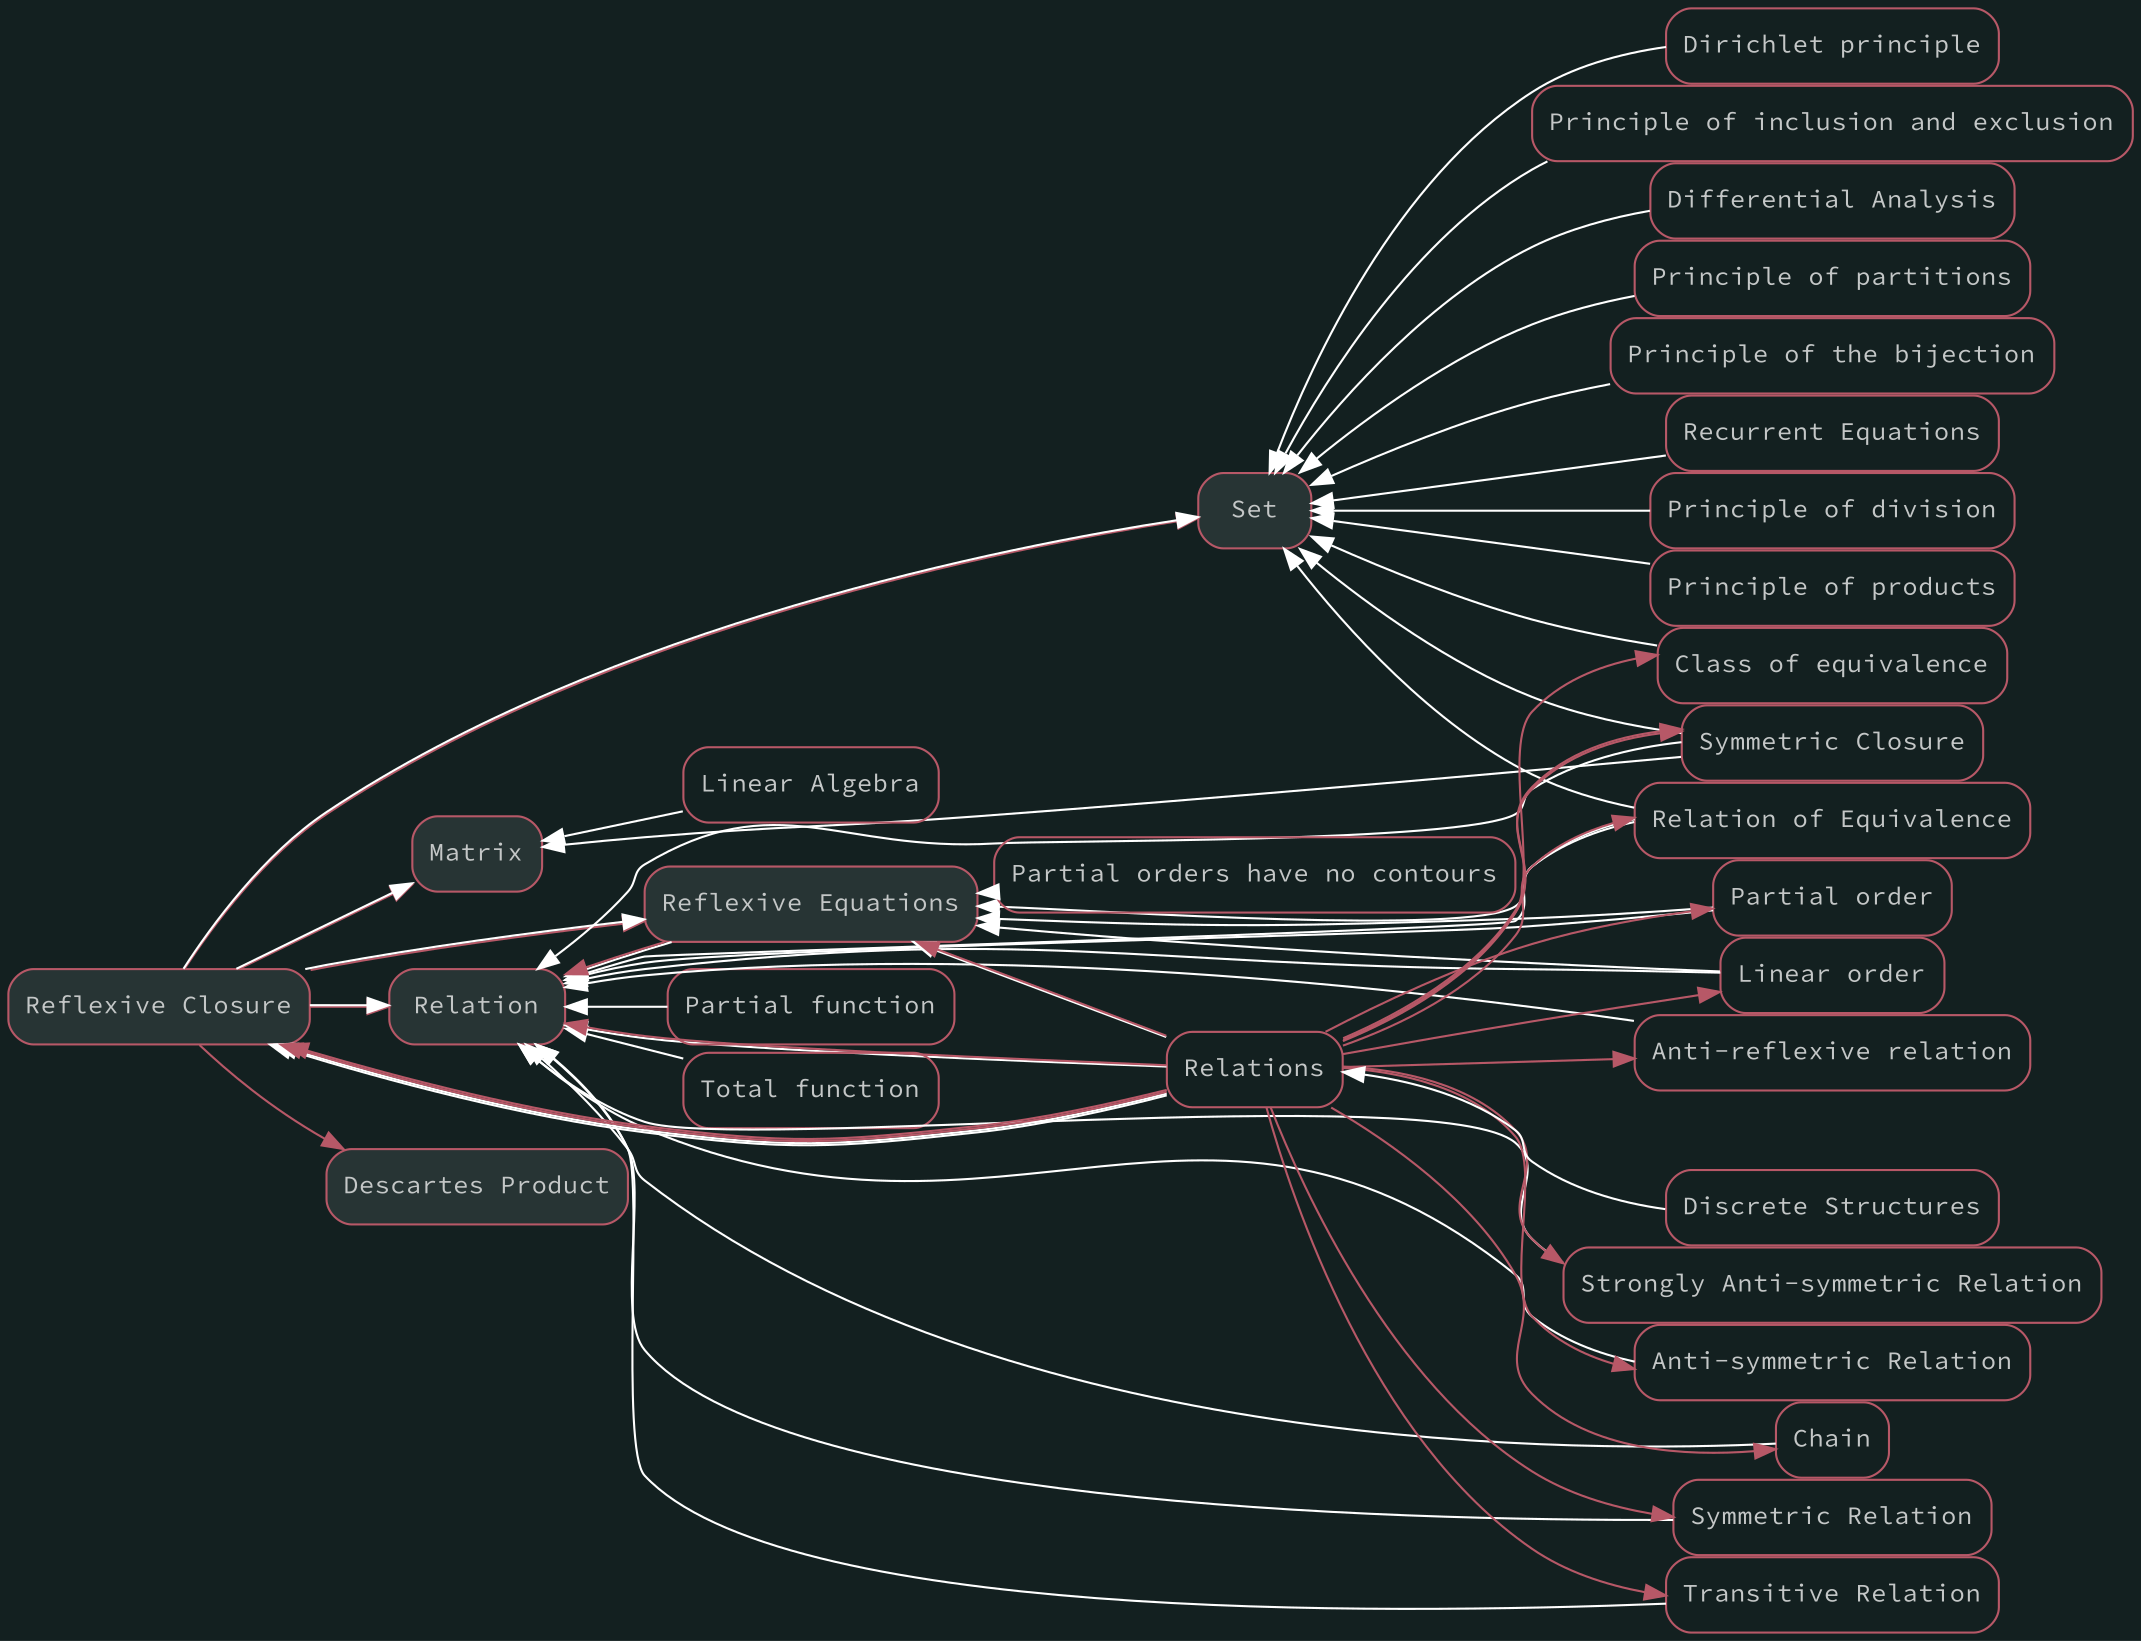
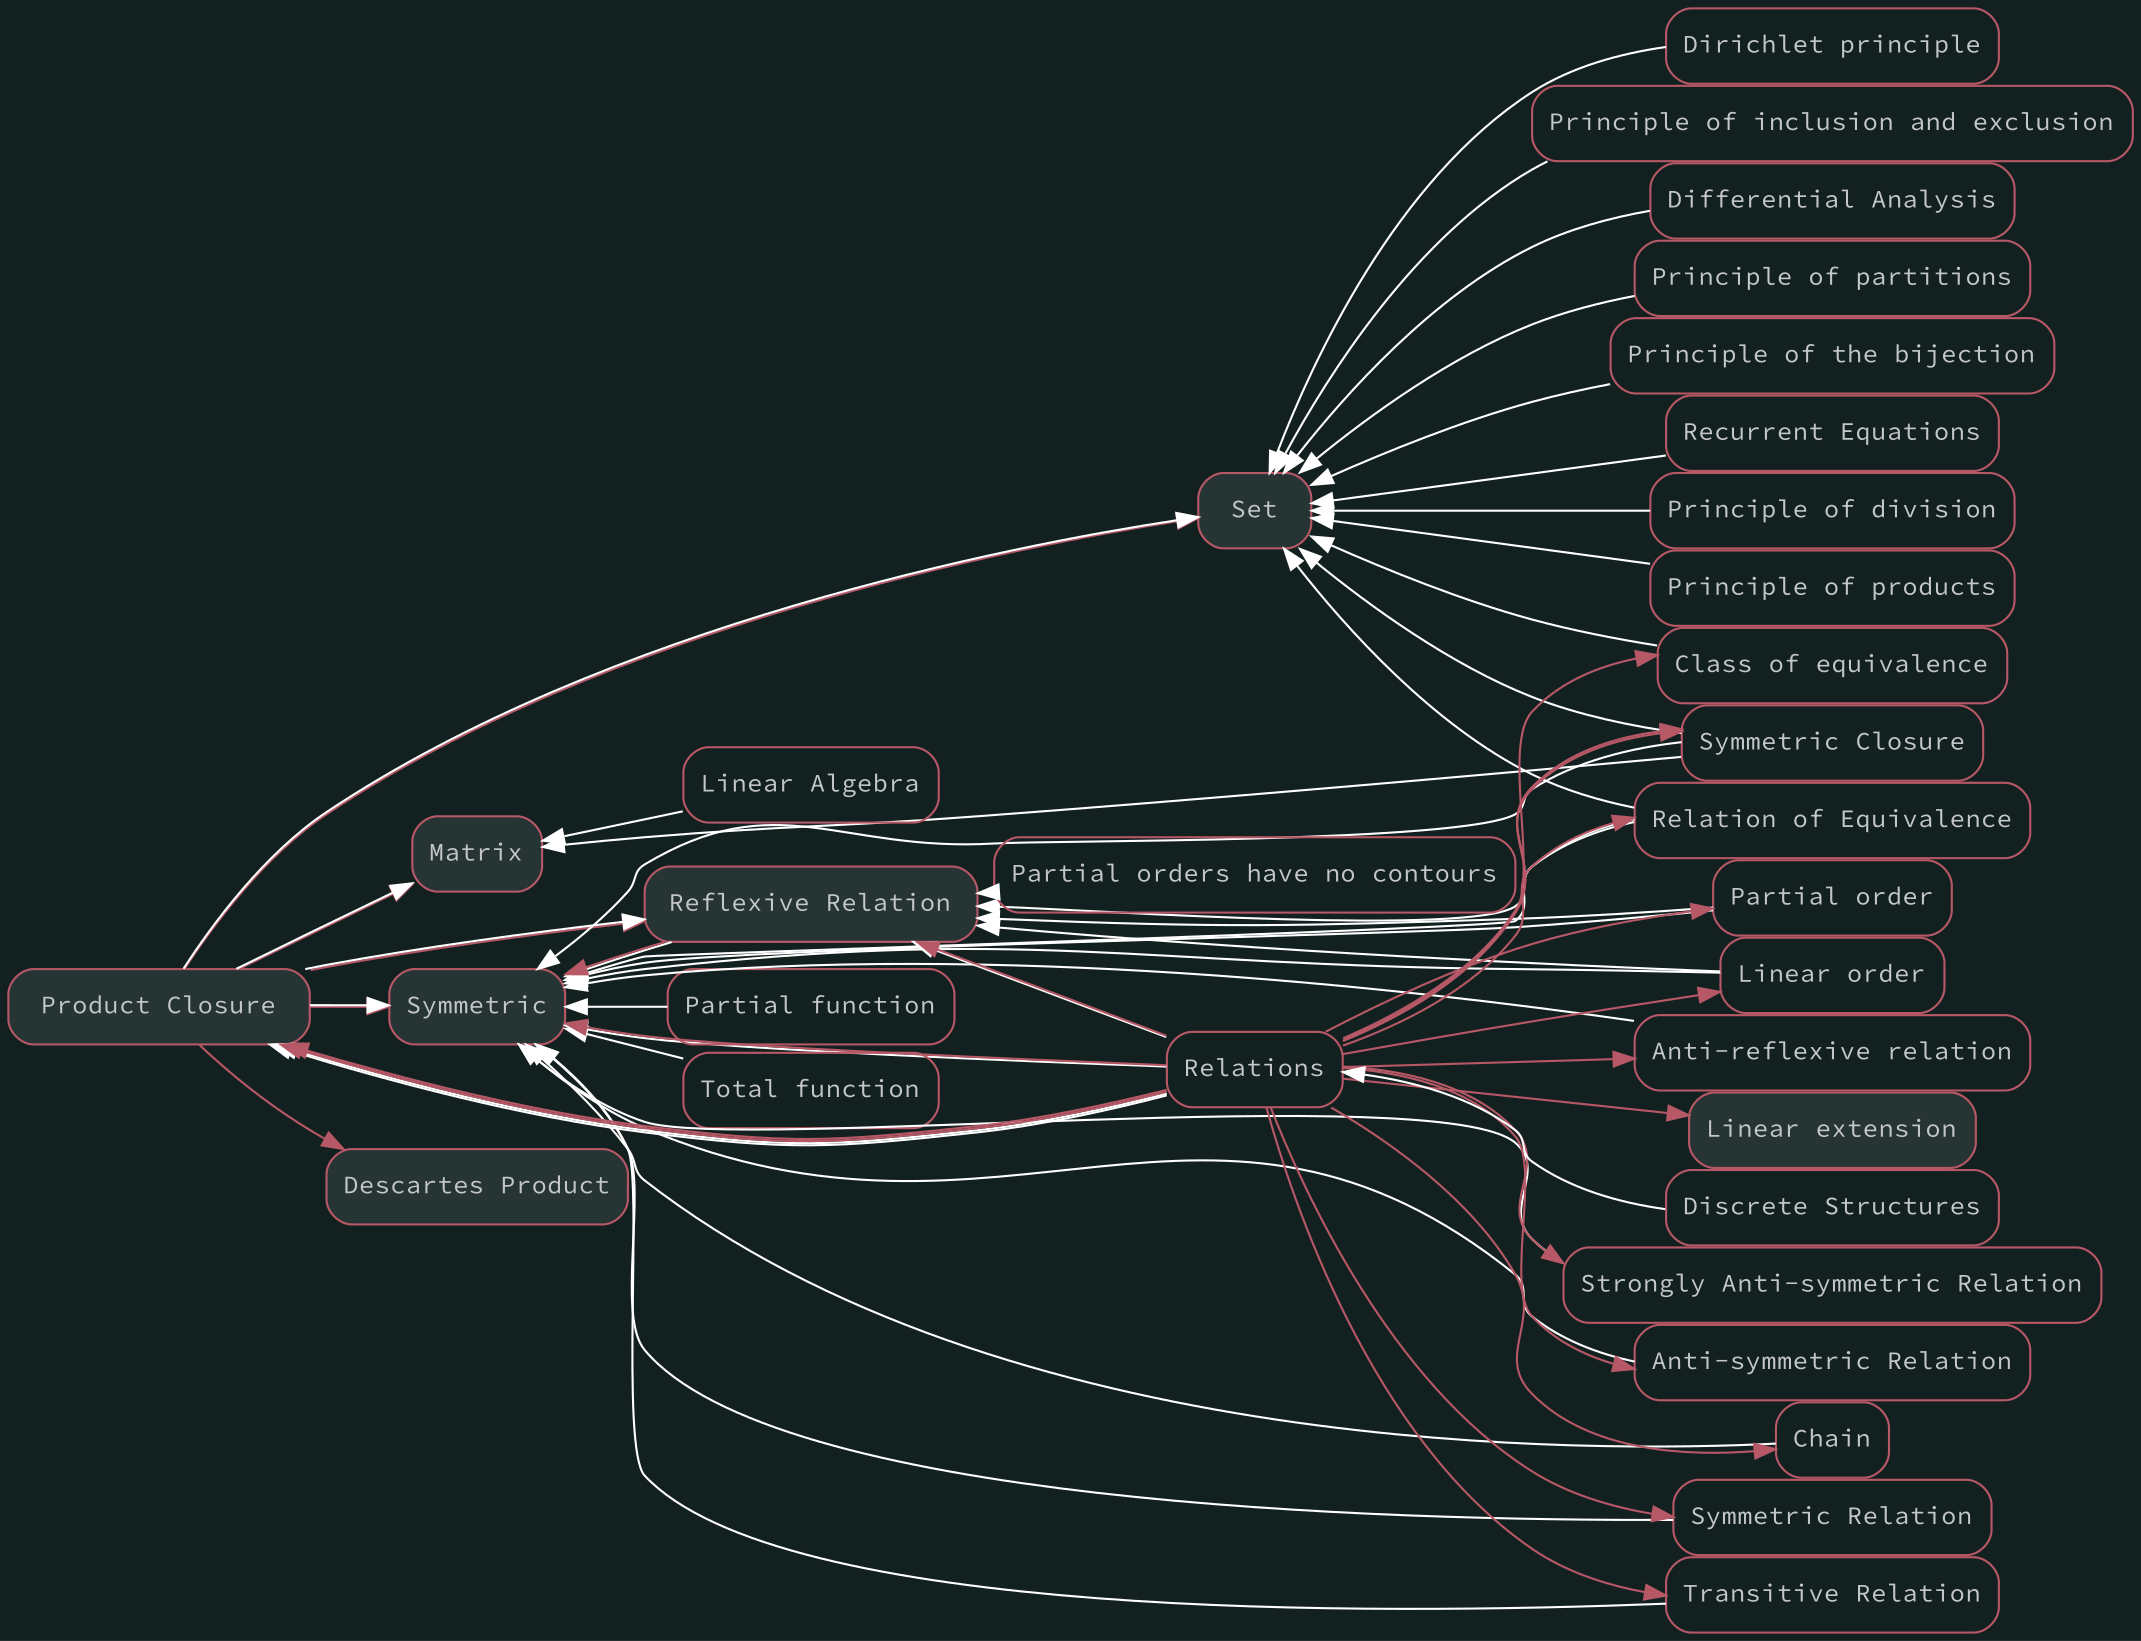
node "Reflexive Equations": label "Reflexive Equations" -> "Reflexive Relation"
node "Reflexive Closure": label "Reflexive Closure" -> "Product Closure"
node "Relation": label "Relation" -> "Symmetric"
node "Linear extension": added
